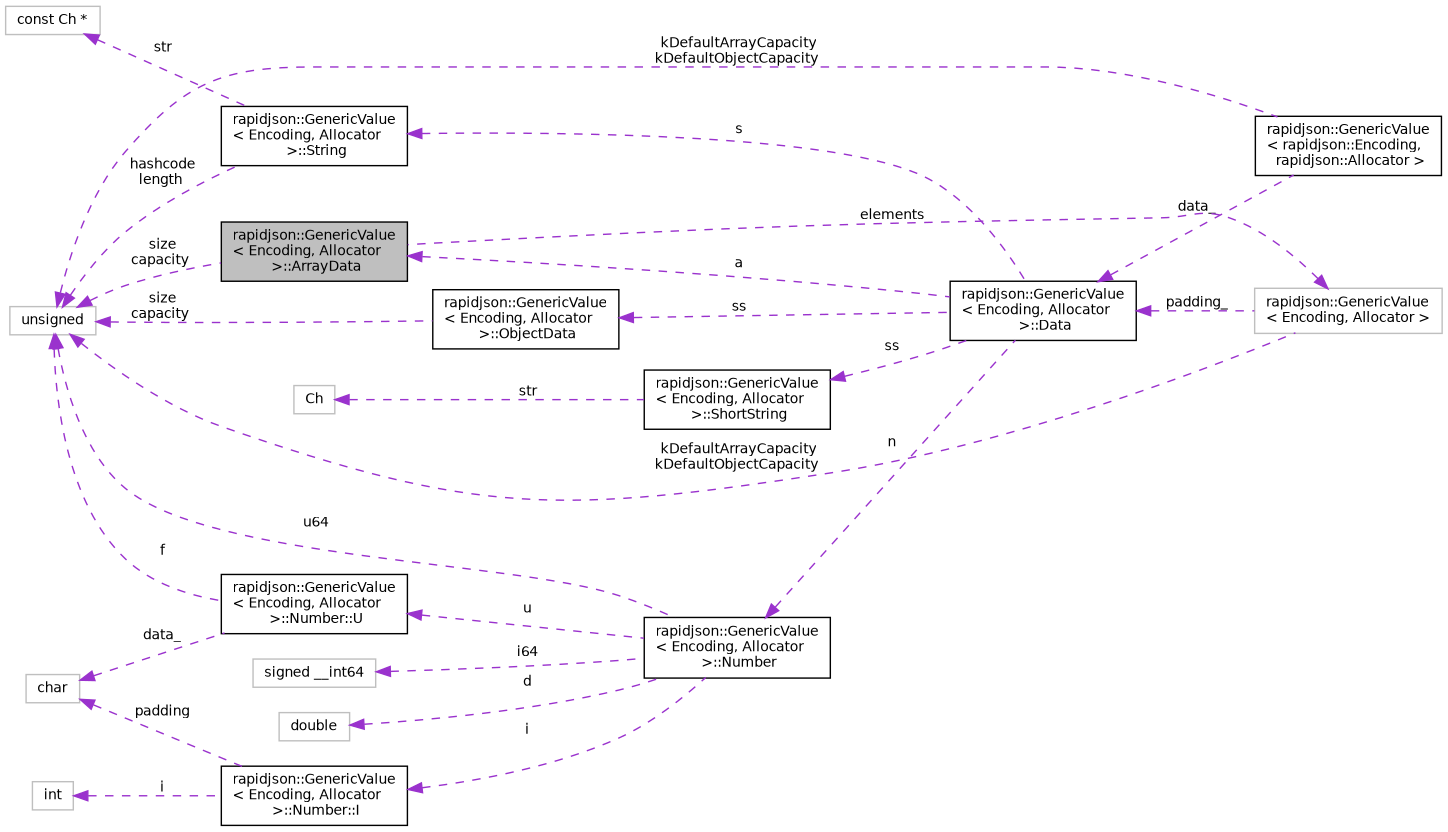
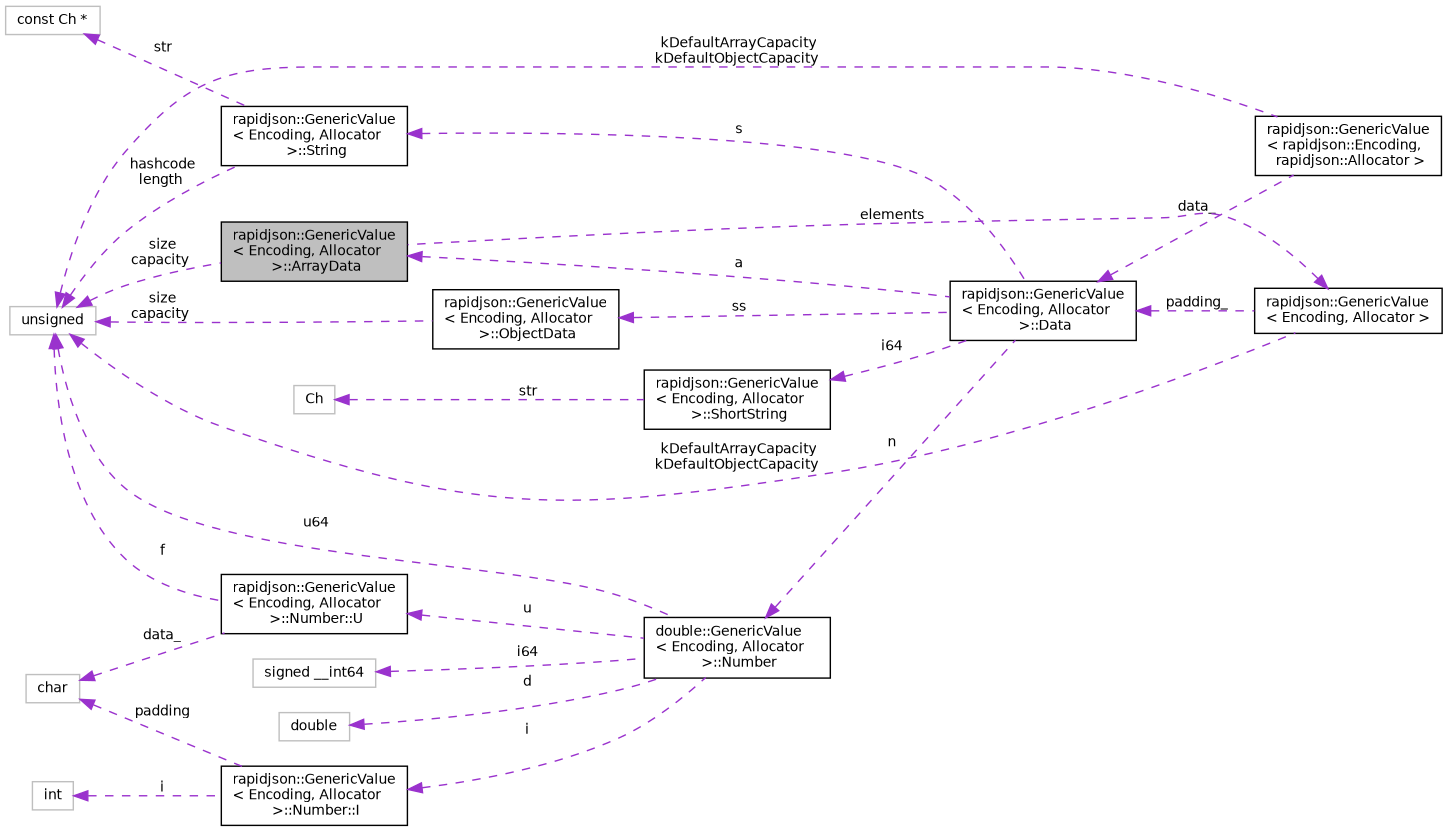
node "rapidjson::GenericValue < Encoding, Allocator >": color grey75 -> black
edge "rapidjson::GenericValue < Encoding, Allocator >::Data" -> "rapidjson::GenericValue < Encoding, Allocator >::ShortString": label " ss" -> " i64"
node "rapidjson::GenericValue < Encoding, Allocator >::Number": label "rapidjson::GenericValue < Encoding, Allocator >::Number" -> "double::GenericValue < Encoding, Allocator >::Number"
